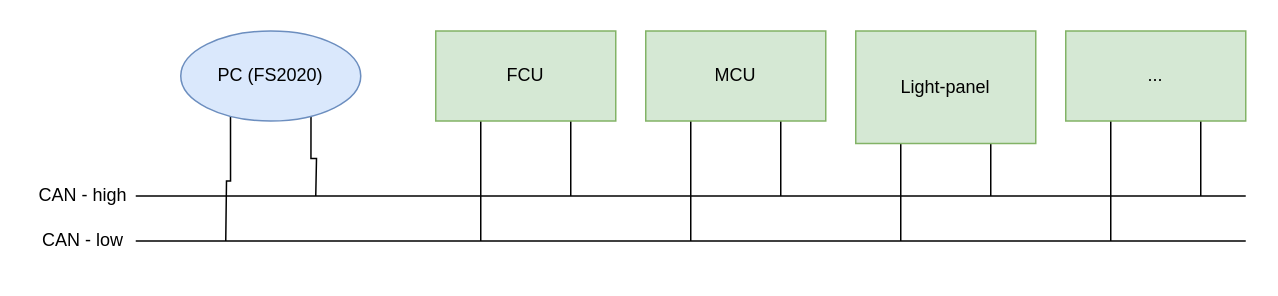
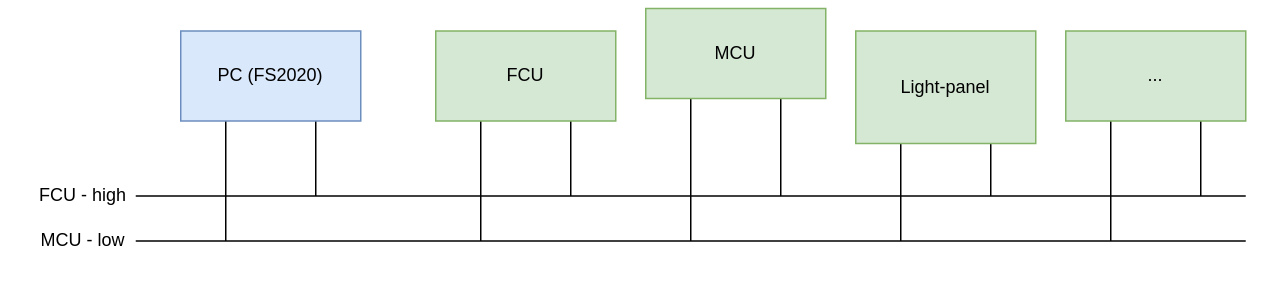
node "PC (FS2020)": shape ellipse -> rectangle
node "MCU": moved (736, 76) -> (736, 53)
node "CAN - high": label "CAN - high" -> "FCU - high"
node "CAN - low": label "CAN - low" -> "MCU - low"
